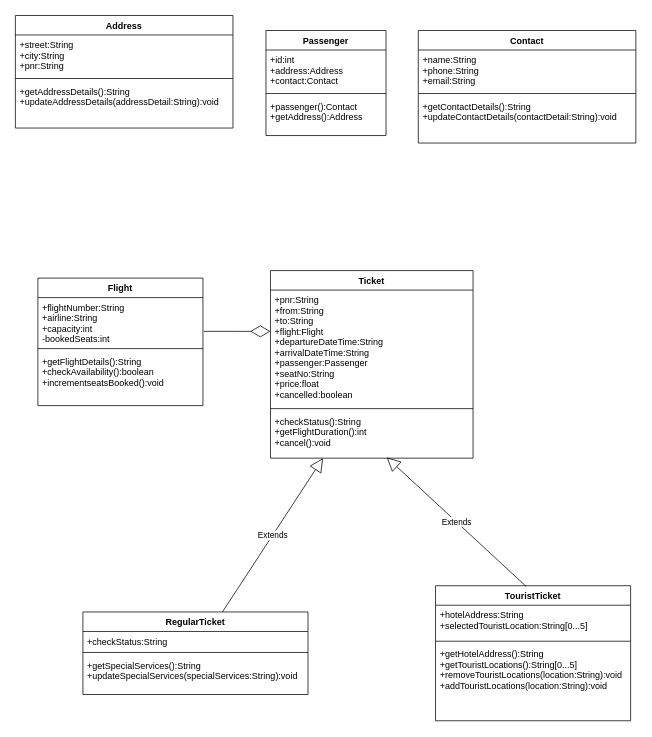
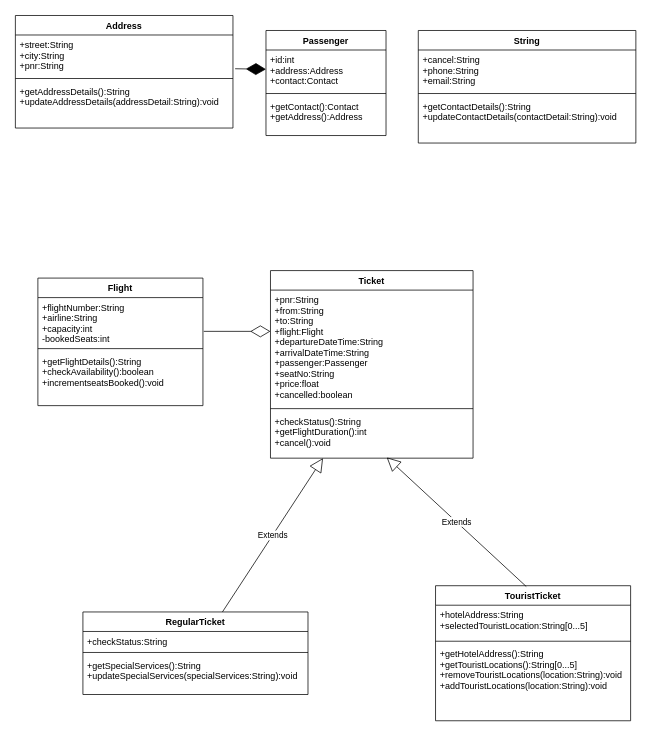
node "Contact": label "Contact" -> "String"
node "+name:String +phone:String +email:String": label "+name:String +phone:String +email:String" -> "+cancel:String +phone:String +email:String"
edge "+street:String +city:String +pnr:String" -> "+id:int +address:Address +contact:Contact": added
node "+passenger():Contact +getAddress():Address": label "+passenger():Contact +getAddress():Address" -> "+getContact():Contact +getAddress():Address"
